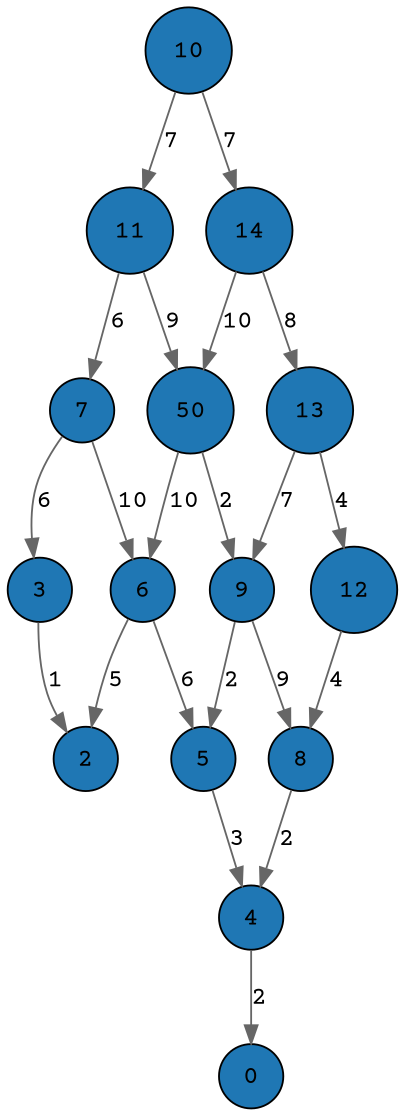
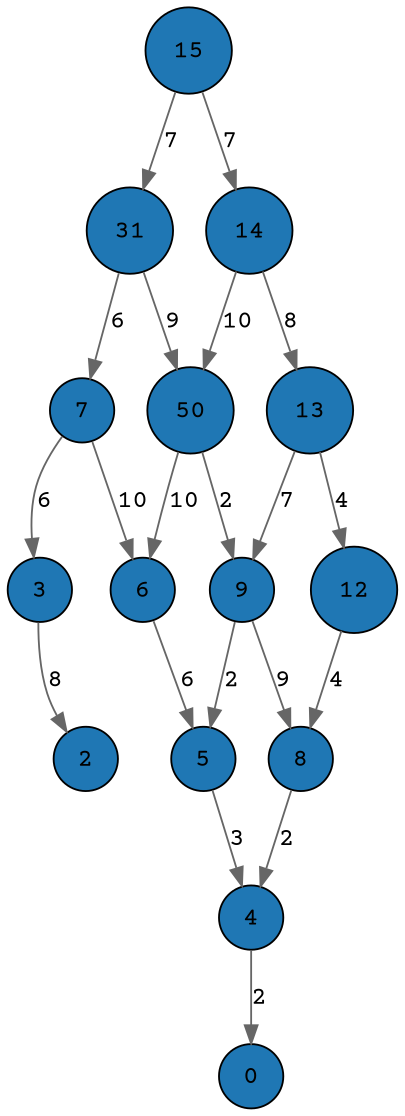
node "10": label "10" -> "15"
node "11": label "11" -> "31"
edge "6" -> "2": removed, label "5"
edge "3" -> "2": label "1" -> "8"
